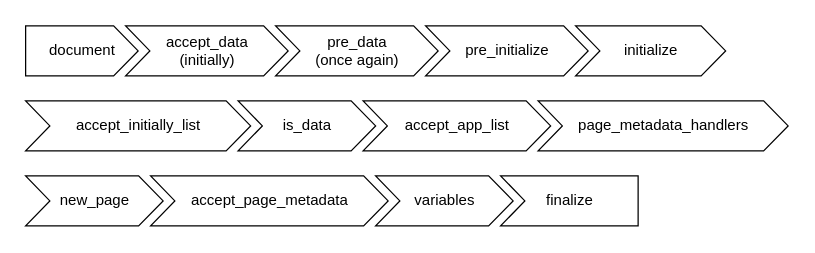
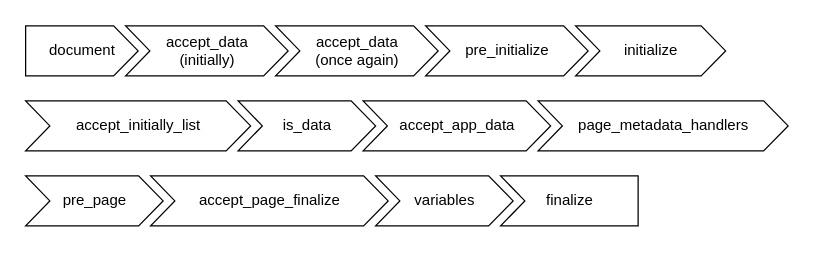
node "pre_data(once again)": label "pre_data(once again)" -> "accept_data(once again)"
node "accept_app_list": label "accept_app_list" -> "accept_app_data"
node "new_page": label "new_page" -> "pre_page"
node "accept_page_metadata": label "accept_page_metadata" -> "accept_page_finalize"
